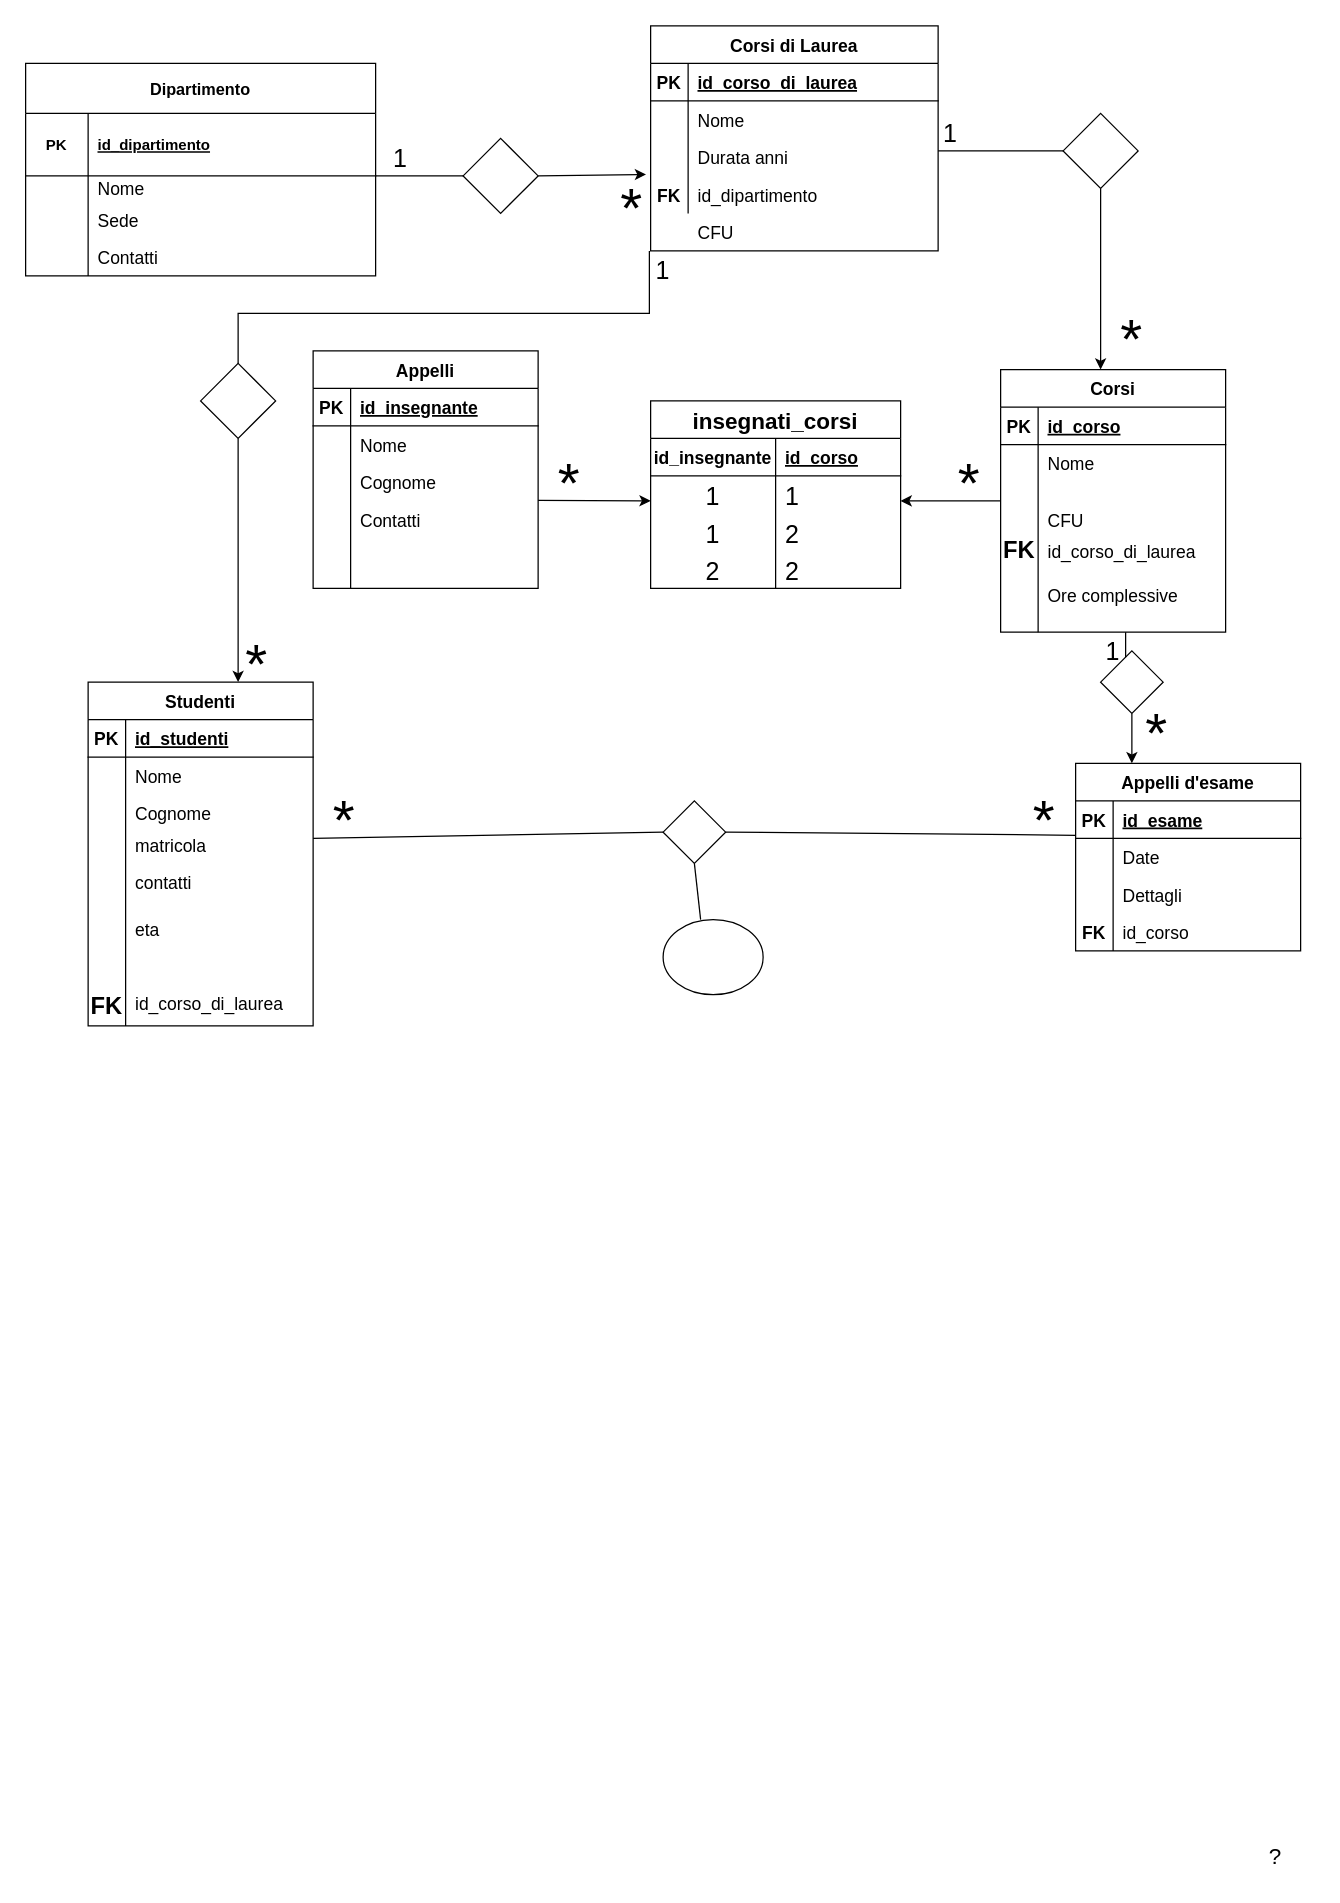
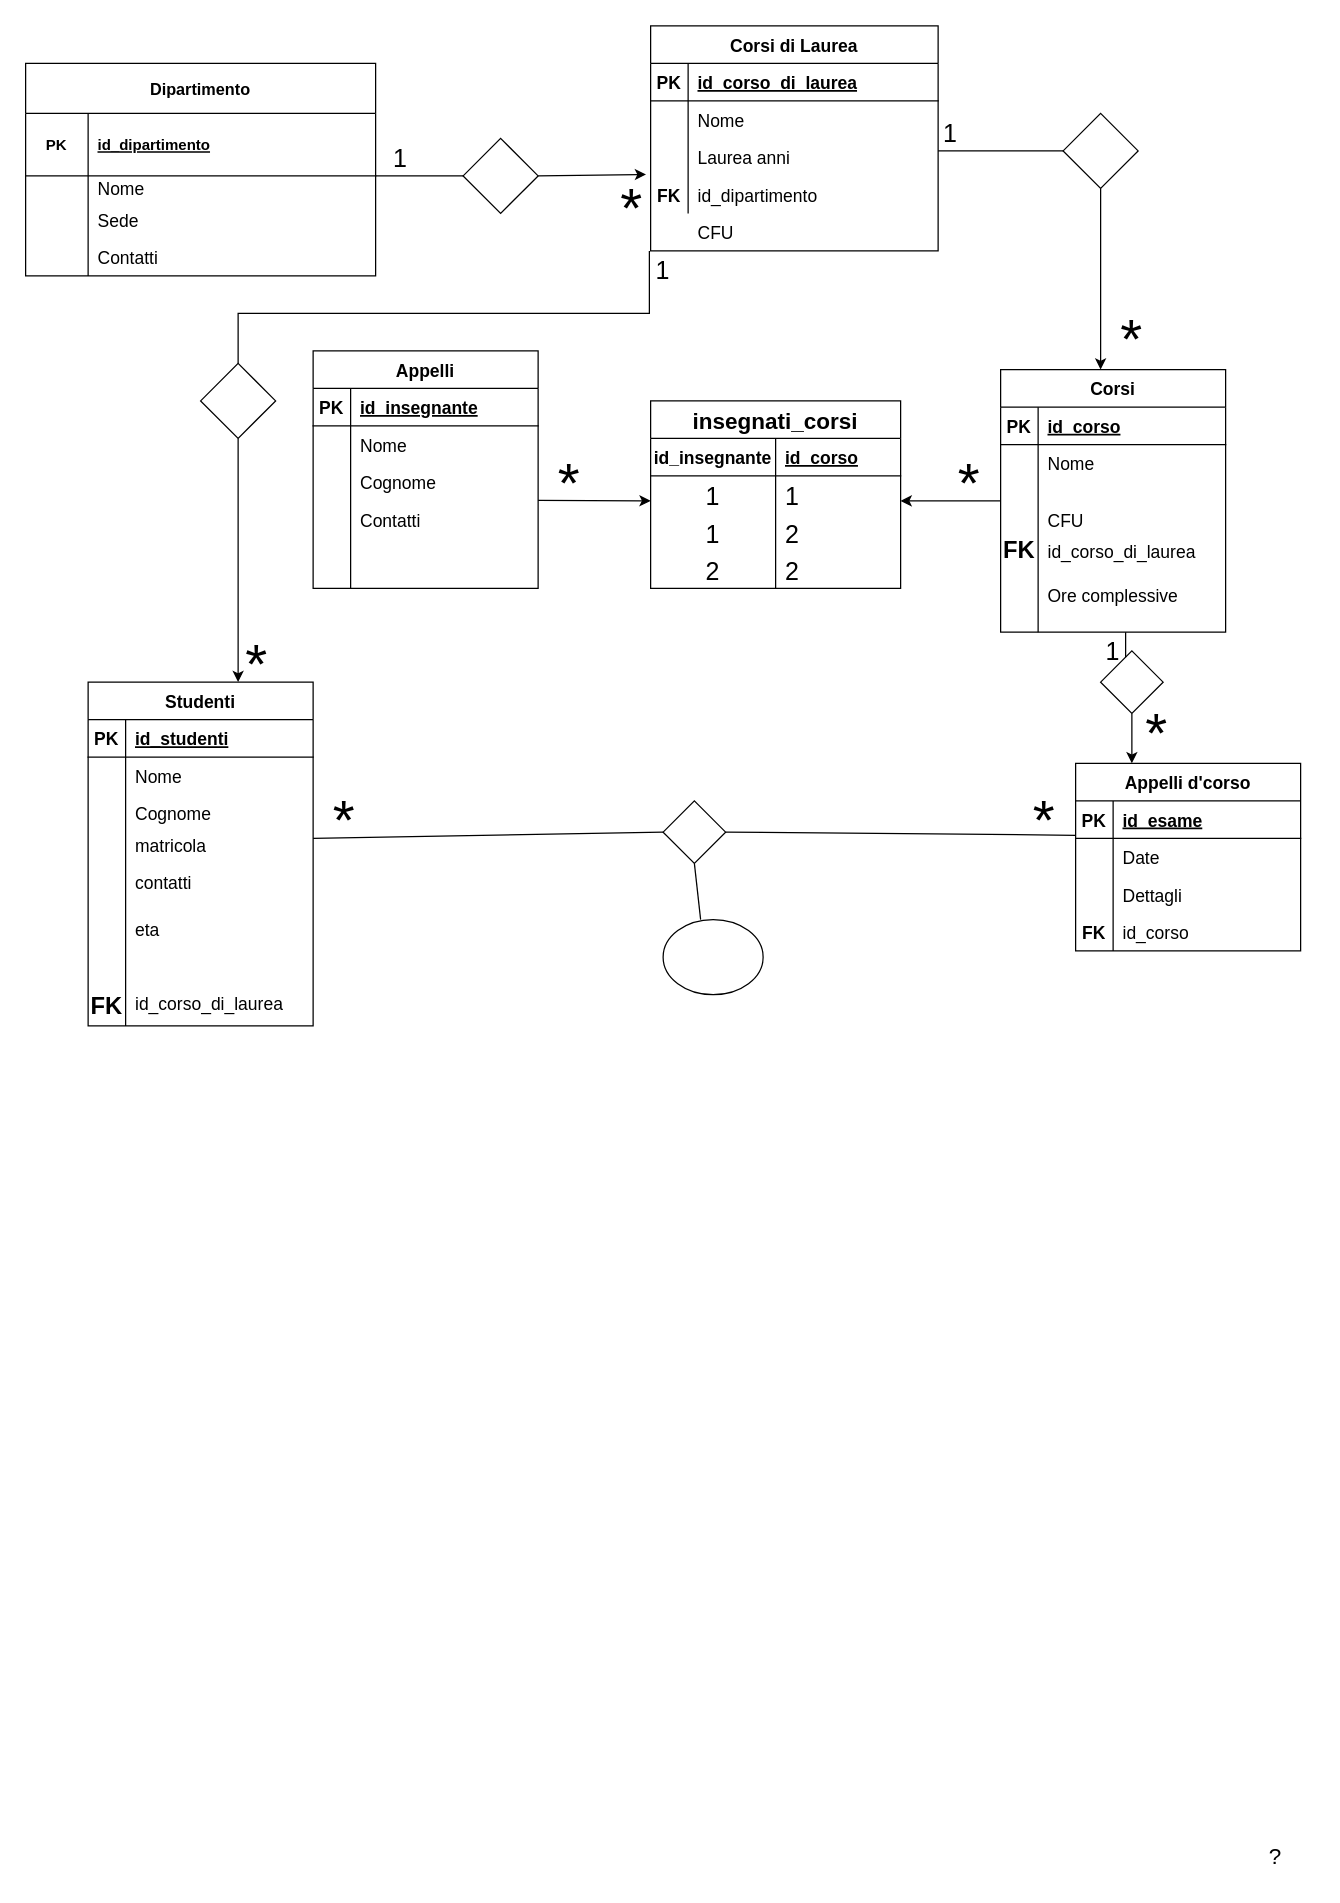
node "Durata anni": label "Durata anni" -> "Laurea anni"
node "Appelli d'esame": label "Appelli d'esame" -> "Appelli d'corso"
